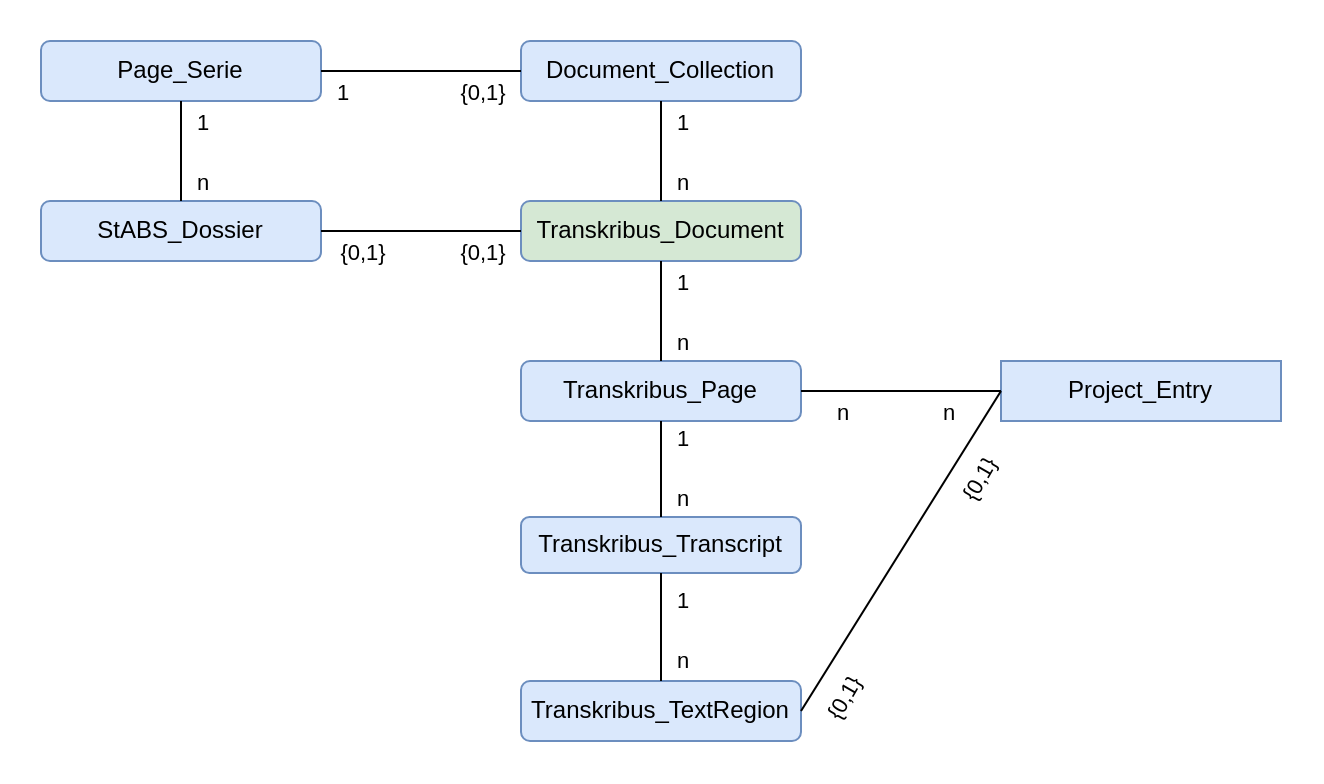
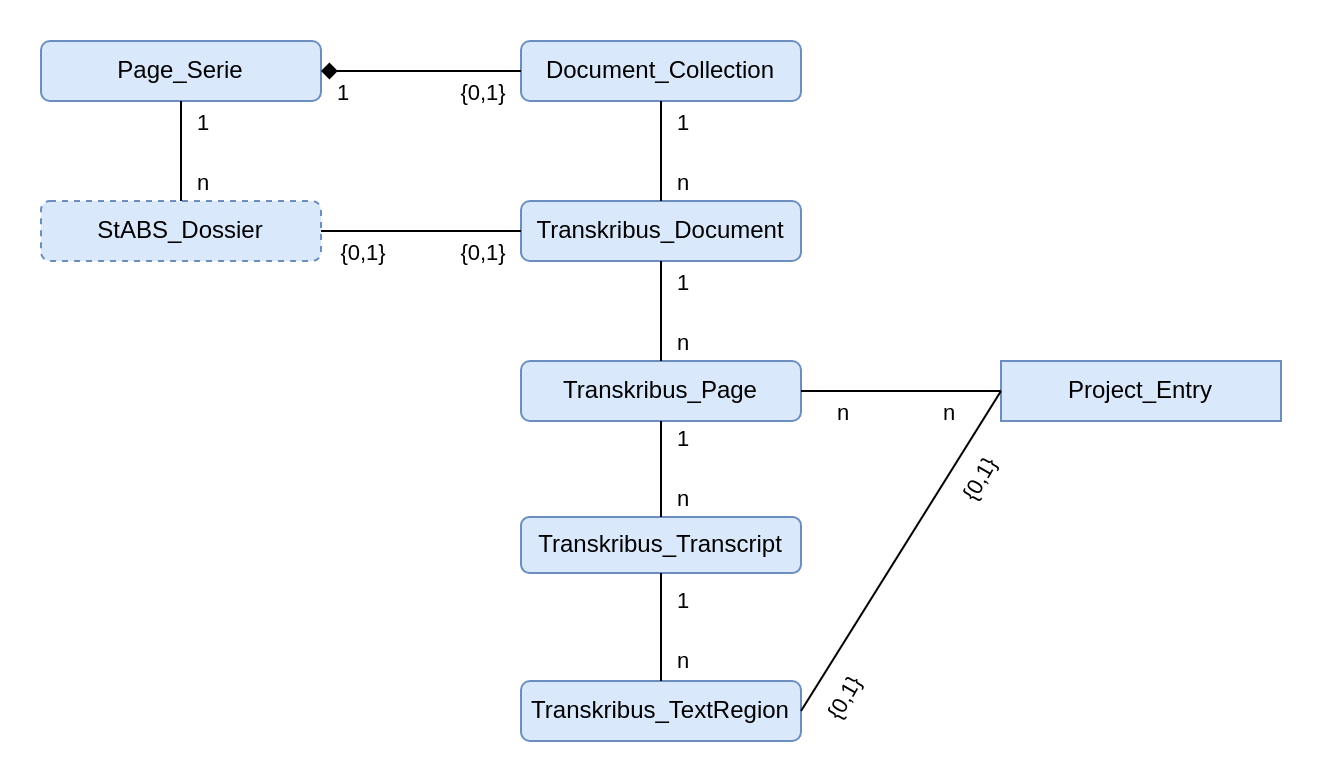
edge "Page_Serie" -- "Document_Collection": arrowhead none -> diamond
node "StABS_Dossier": style solid -> dashed
node "Transkribus_Document": fillcolor #d5e8d4 -> #dae8fc
